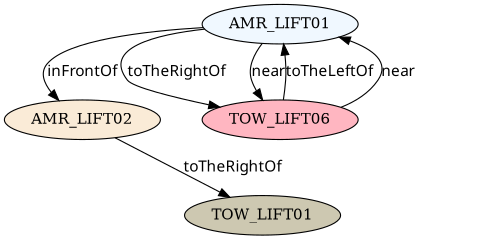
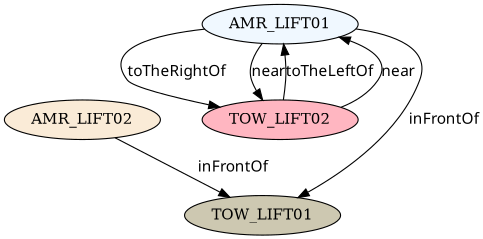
edge "AMR_LIFT01" -> "AMR_LIFT02": now "AMR_LIFT01" -> "TOW_LIFT01"
node "TOW_LIFT06": label "TOW_LIFT06" -> "TOW_LIFT02"
edge "AMR_LIFT02" -> "TOW_LIFT01": label "toTheRightOf" -> "inFrontOf"
